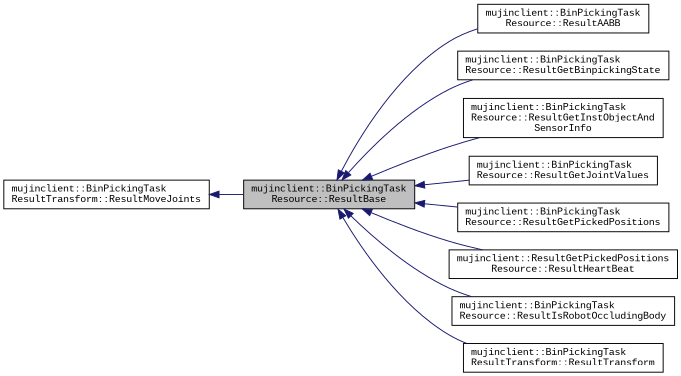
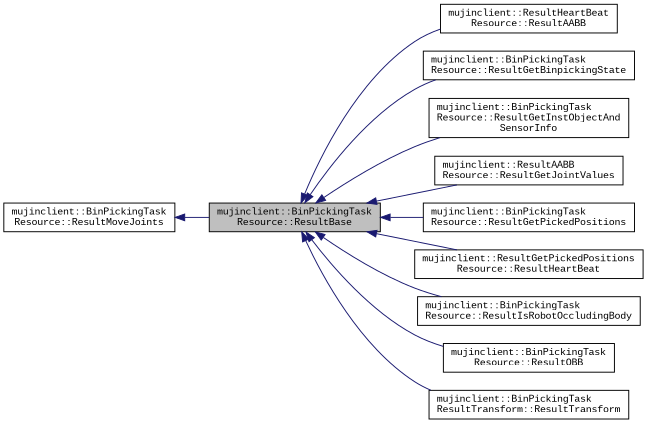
node "mujinclient::BinPickingTask Resource::ResultAABB": label "mujinclient::BinPickingTask Resource::ResultAABB" -> "mujinclient::ResultHeartBeat Resource::ResultAABB"
node "mujinclient::BinPickingTask Resource::ResultGetJointValues": label "mujinclient::BinPickingTask Resource::ResultGetJointValues" -> "mujinclient::ResultAABB Resource::ResultGetJointValues"
node "mujinclient::BinPickingTask ResultTransform::ResultMoveJoints": label "mujinclient::BinPickingTask ResultTransform::ResultMoveJoints" -> "mujinclient::BinPickingTask Resource::ResultMoveJoints"
node "mujinclient::BinPickingTask Resource::ResultOBB": added
